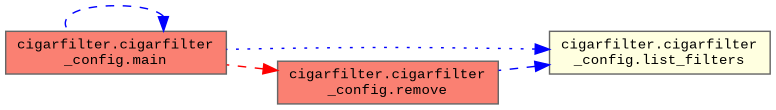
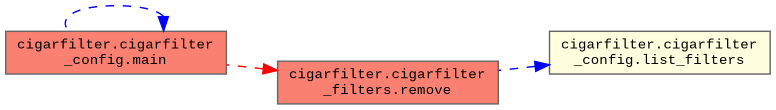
edge "cigarfilter.cigarfilter _config.main" -> "cigarfilter.cigarfilter _config.list_filters": removed
node "cigarfilter.cigarfilter _config.remove": label "cigarfilter.cigarfilter _config.remove" -> "cigarfilter.cigarfilter _filters.remove"
